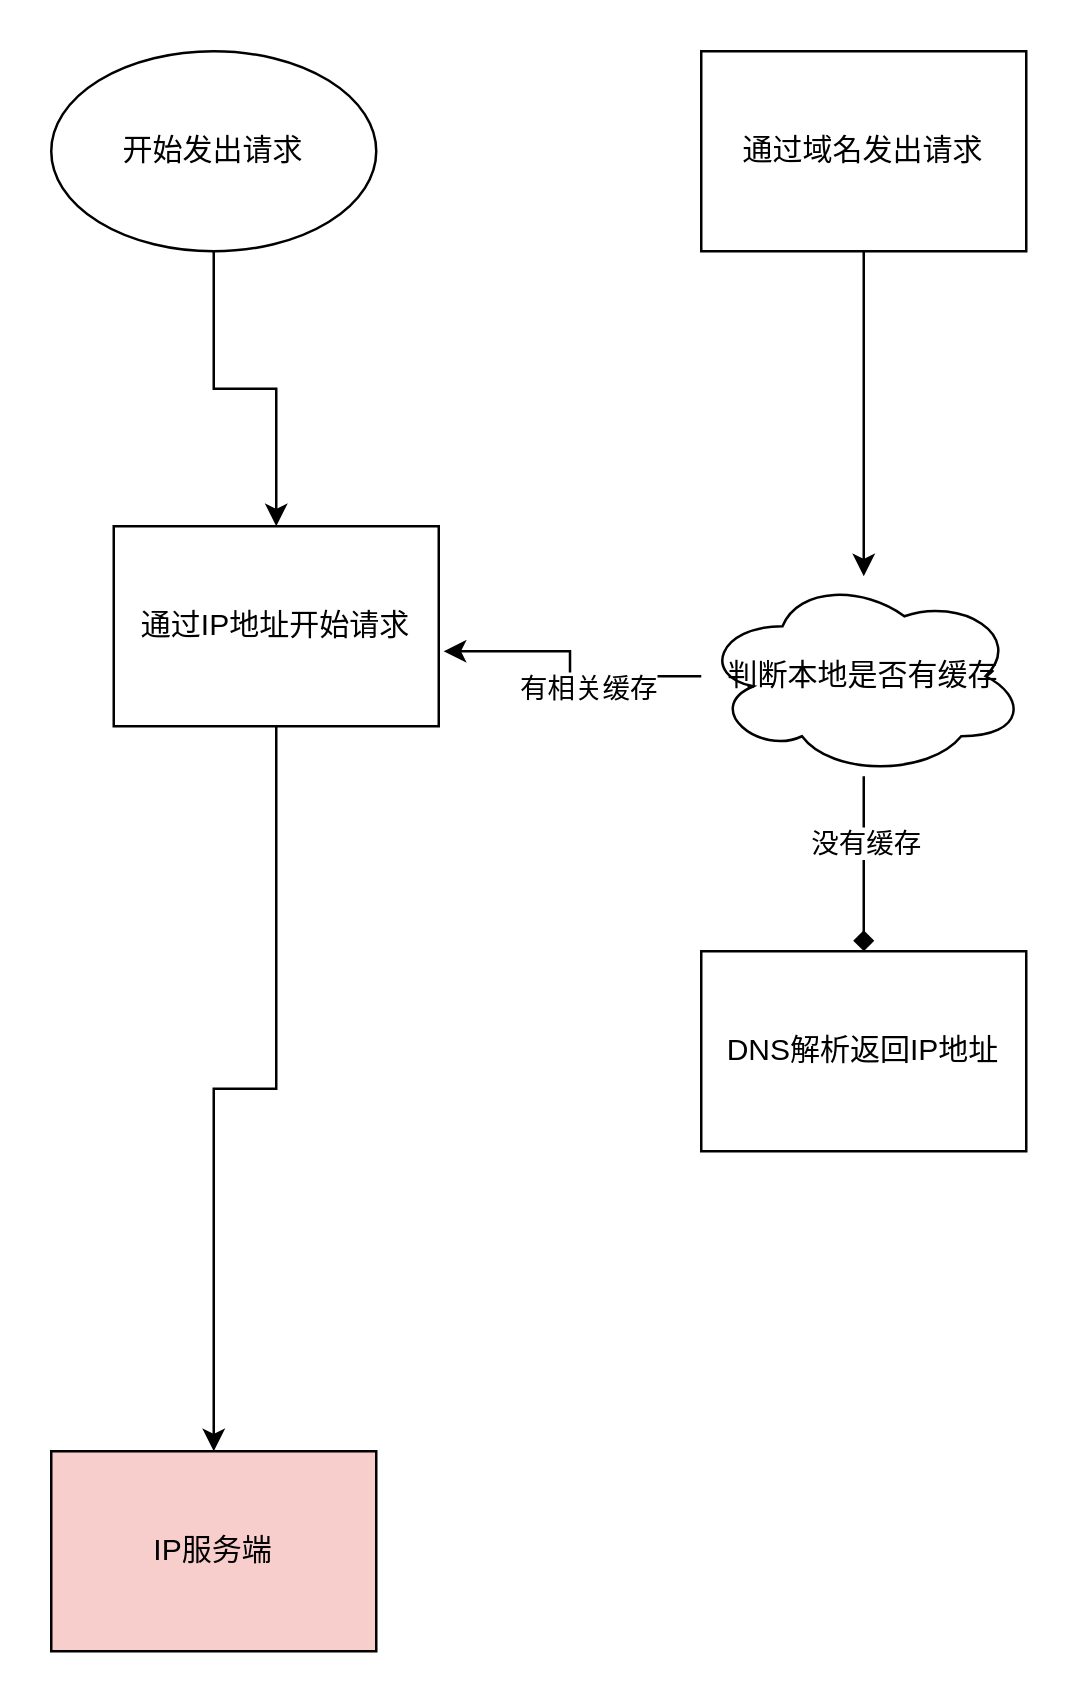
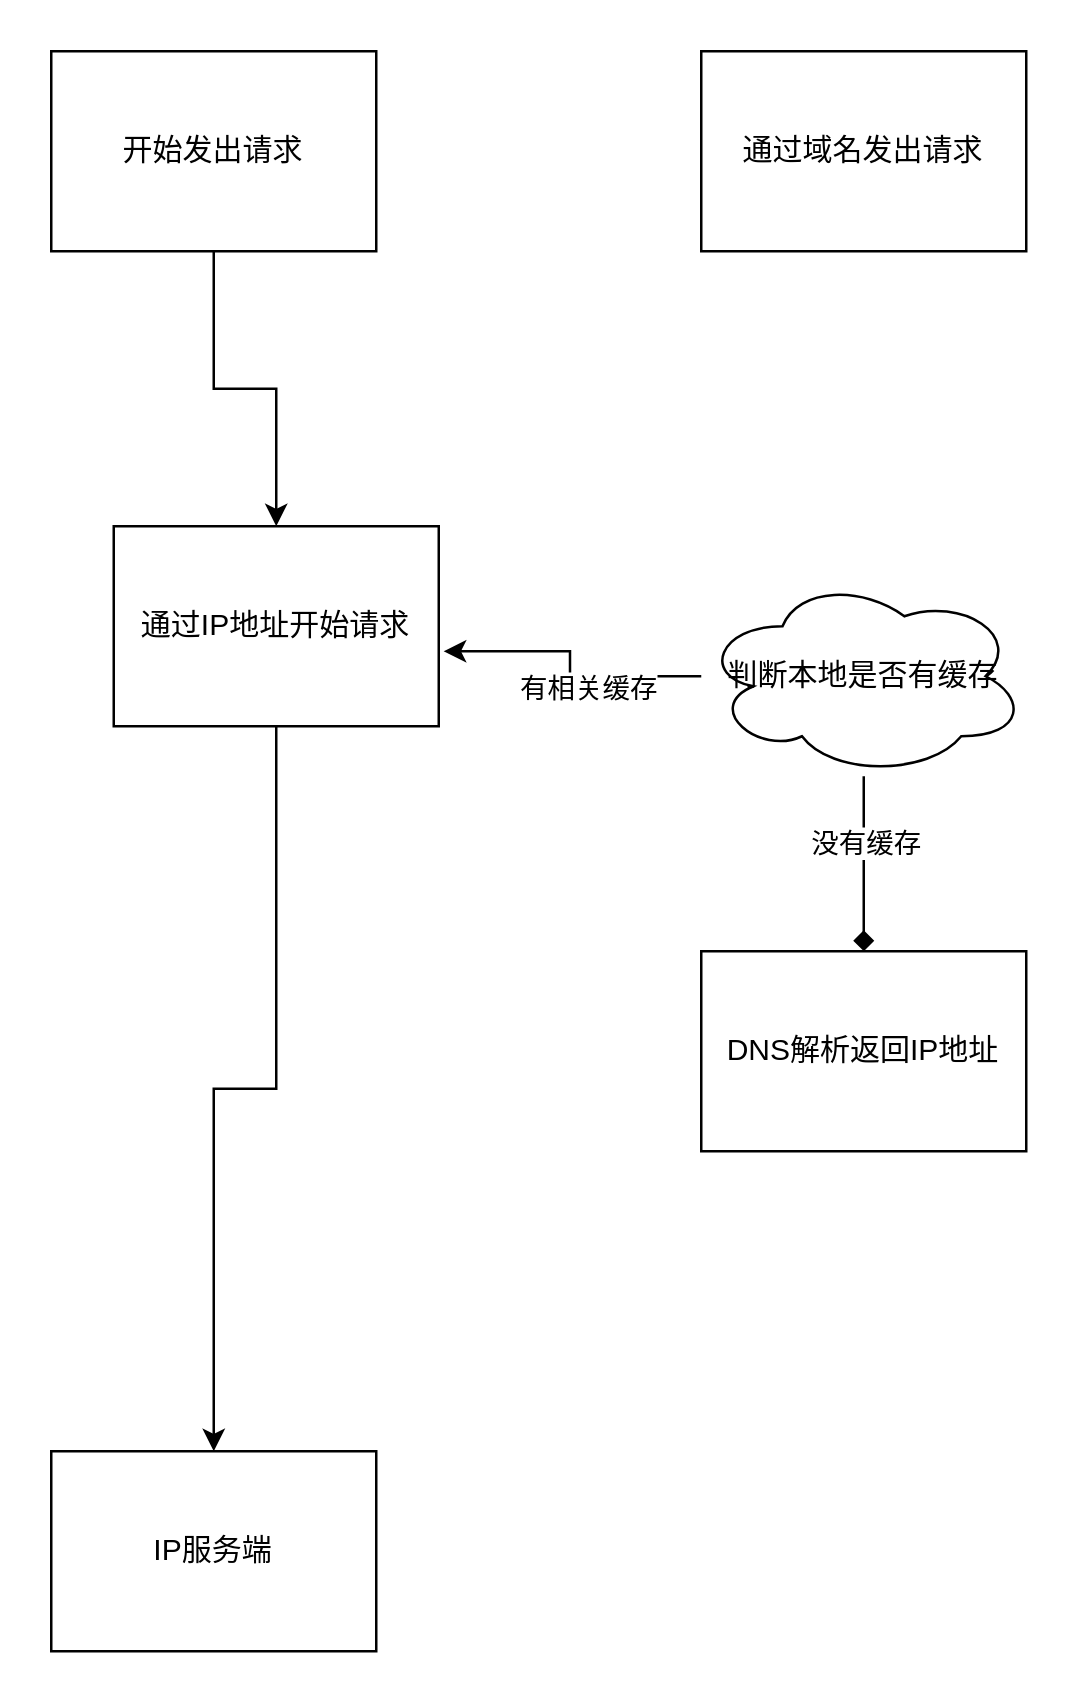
node "开始发出请求": shape ellipse -> rectangle
edge "通过域名发出请求" -> "判断本地是否有缓存": removed
node "IP服务端": fillcolor #f8cecc -> #ffffff
